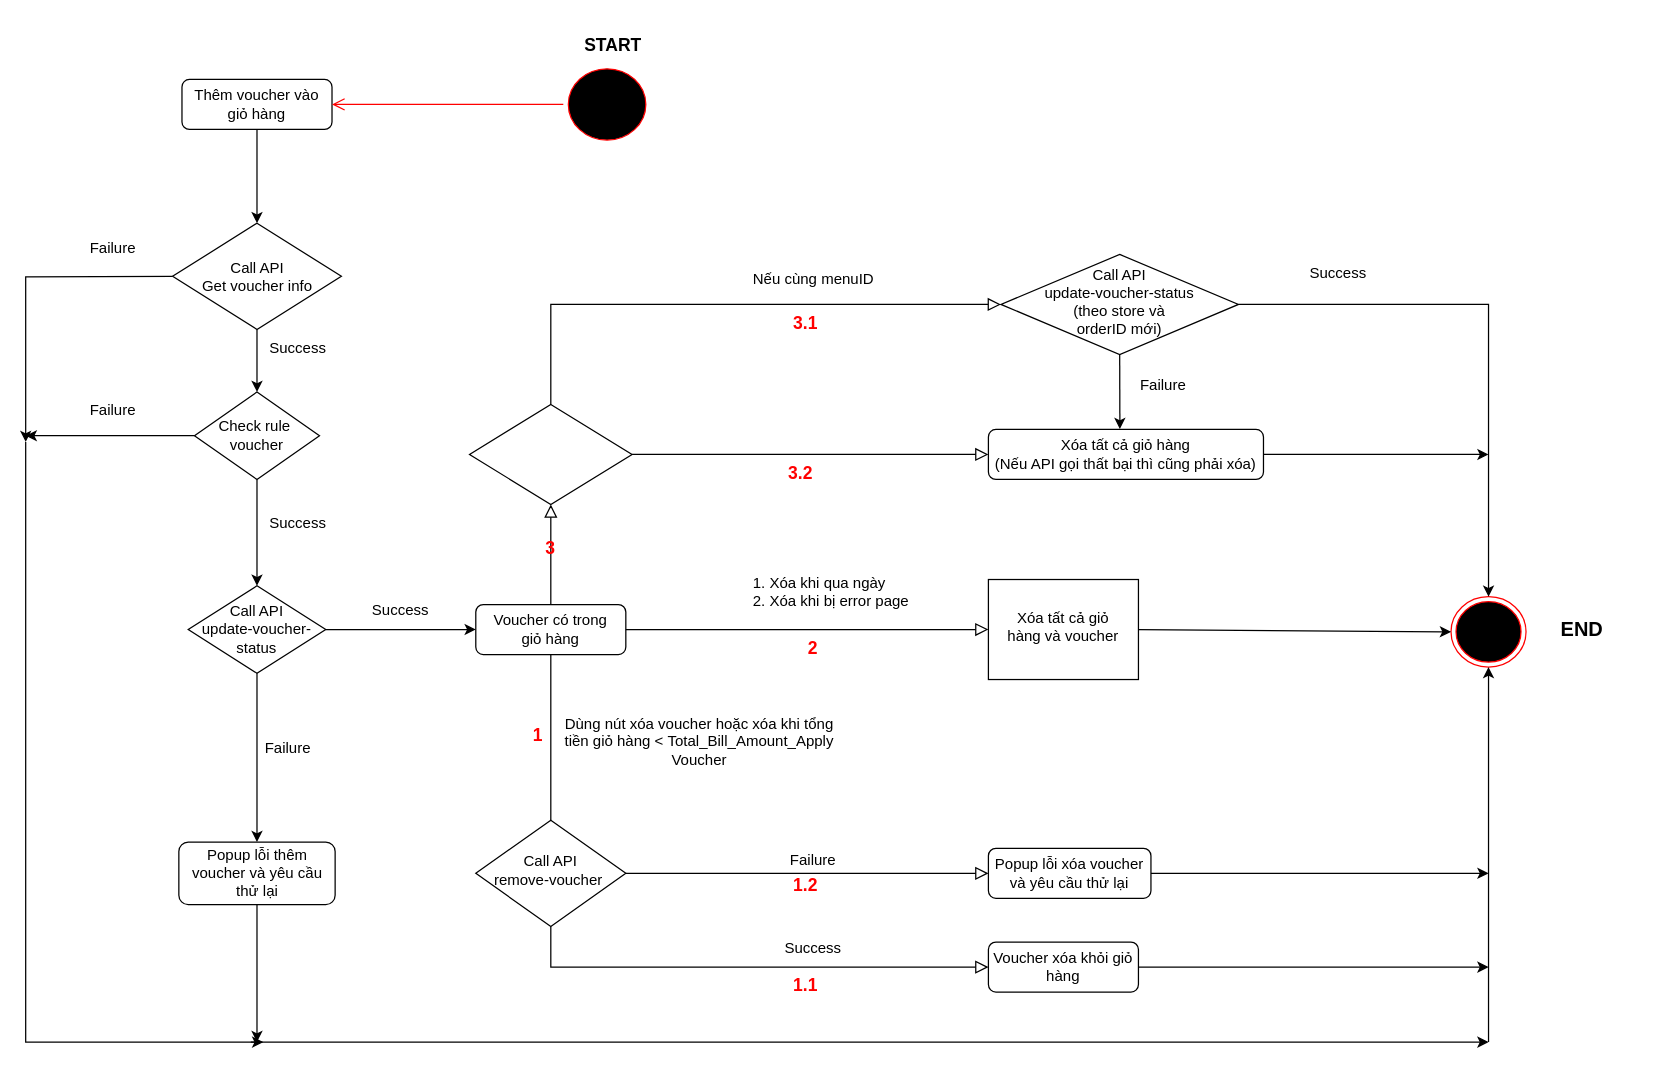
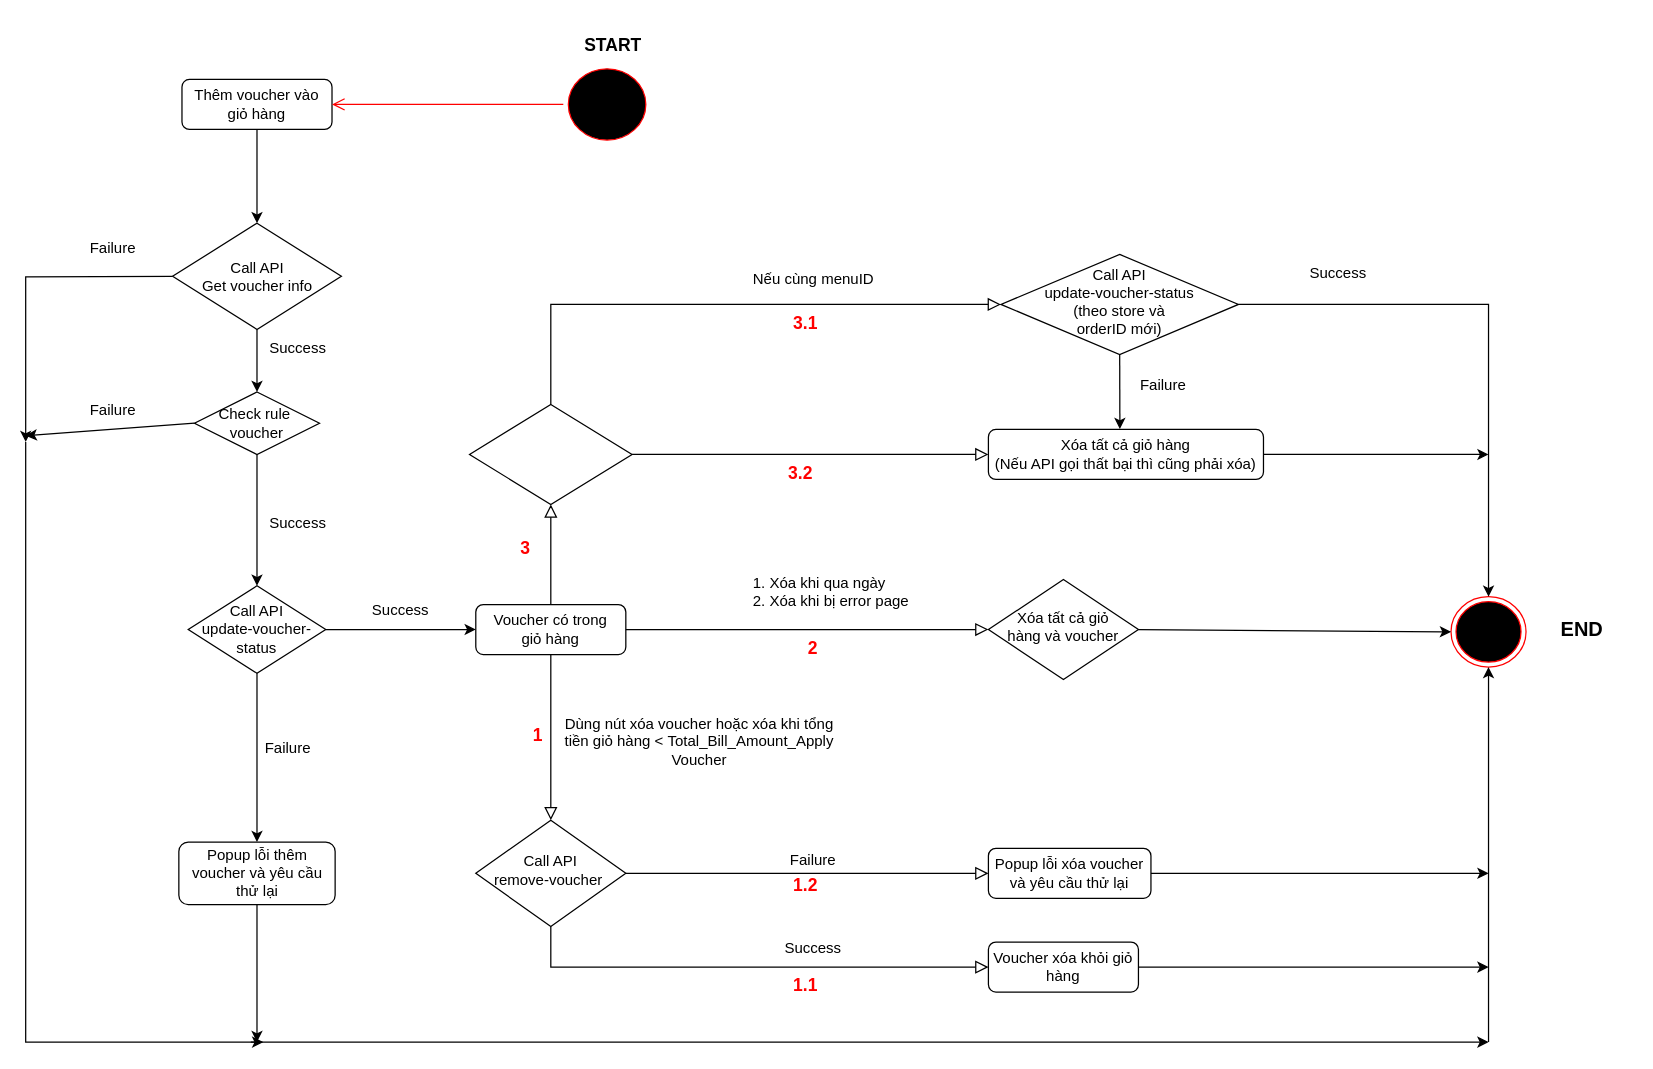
node "Check rule voucher": size 125x88 -> 125x63
node "3": moved (551, 548) -> (526, 548)
node "Xóa tất cả giỏ hàng và voucher": shape rectangle -> diamond
edge "Voucher có trong giỏ hàng" -- "Call API remove-voucher": arrowhead none -> block
